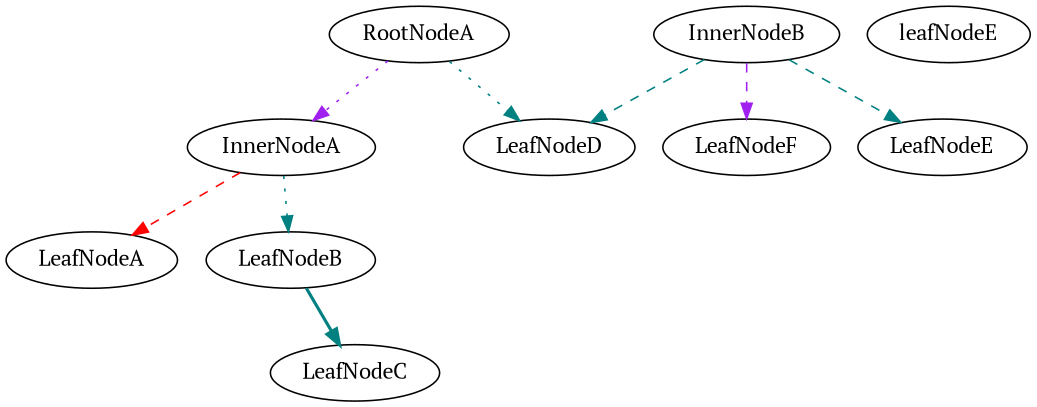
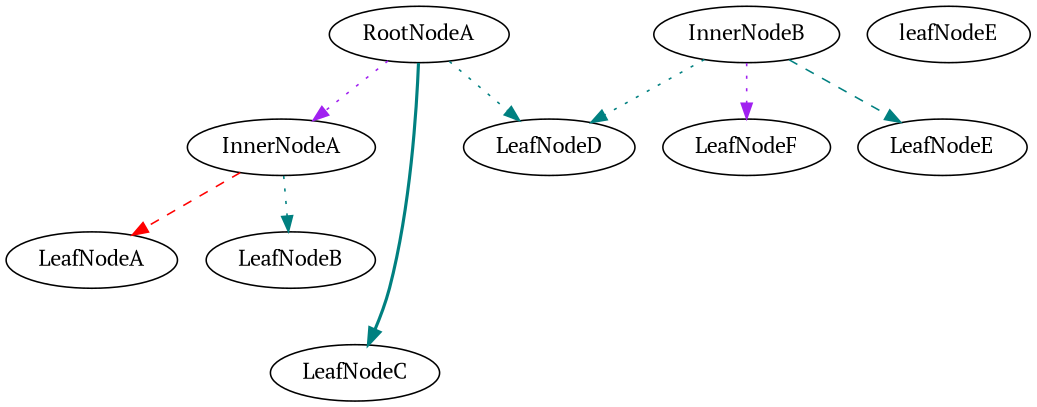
edge "InnerNodeB" -> "LeafNodeF": style dashed -> dotted
edge "InnerNodeB" -> "LeafNodeD": style dashed -> dotted
edge "LeafNodeB" -> "LeafNodeC": now "RootNodeA" -> "LeafNodeC"
